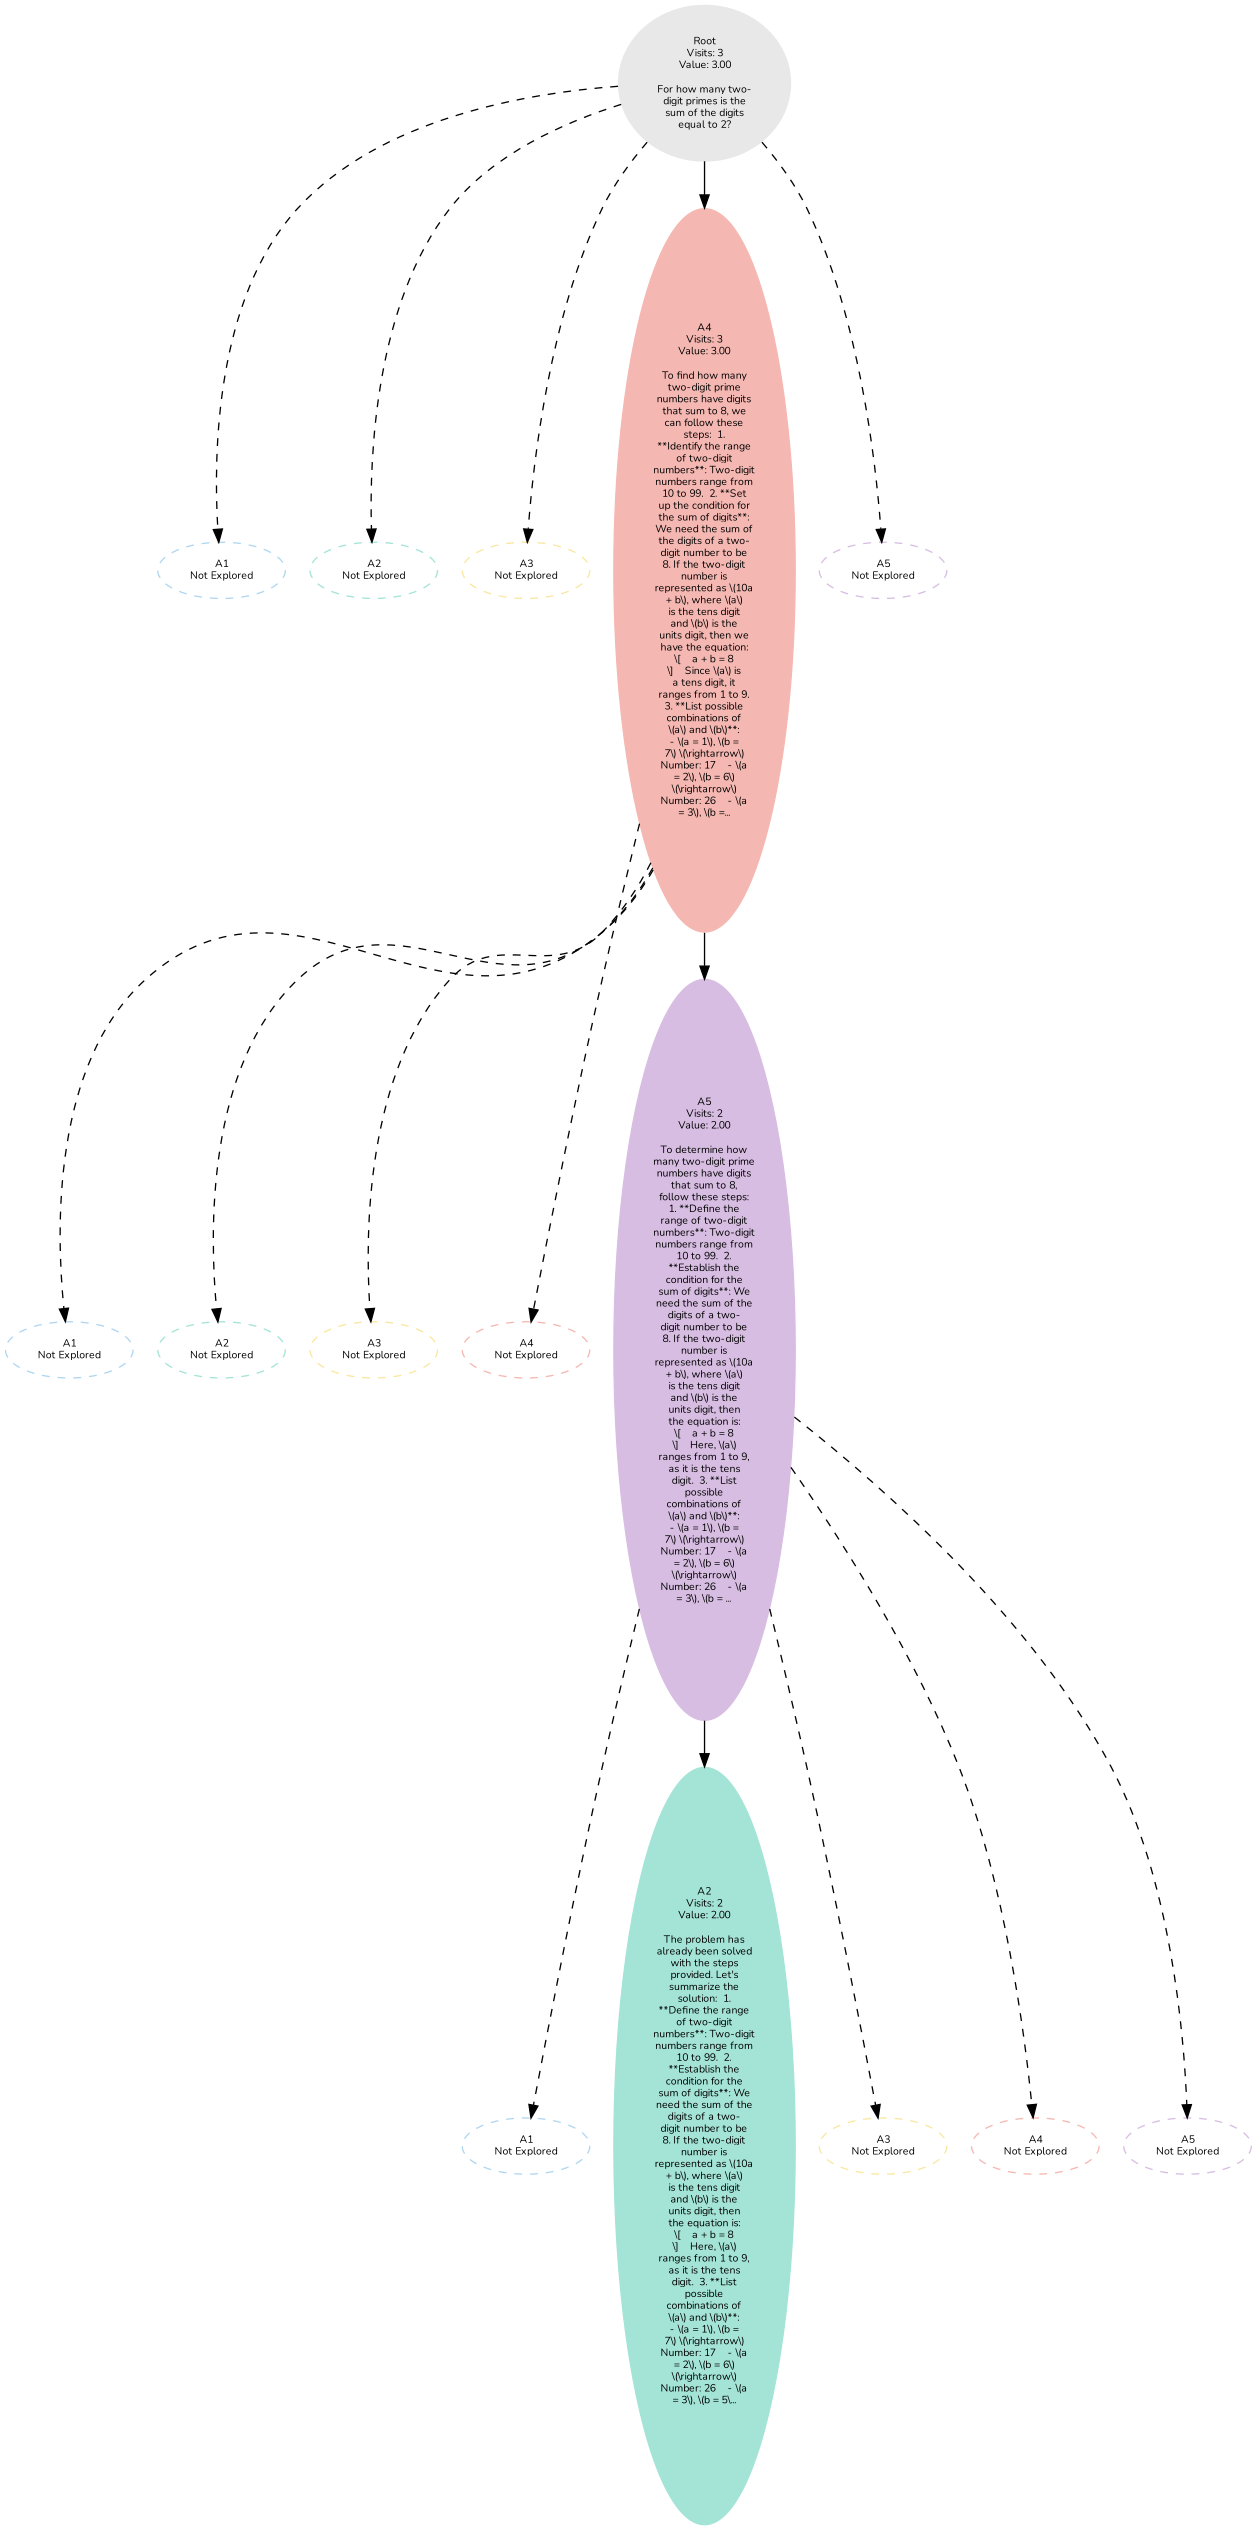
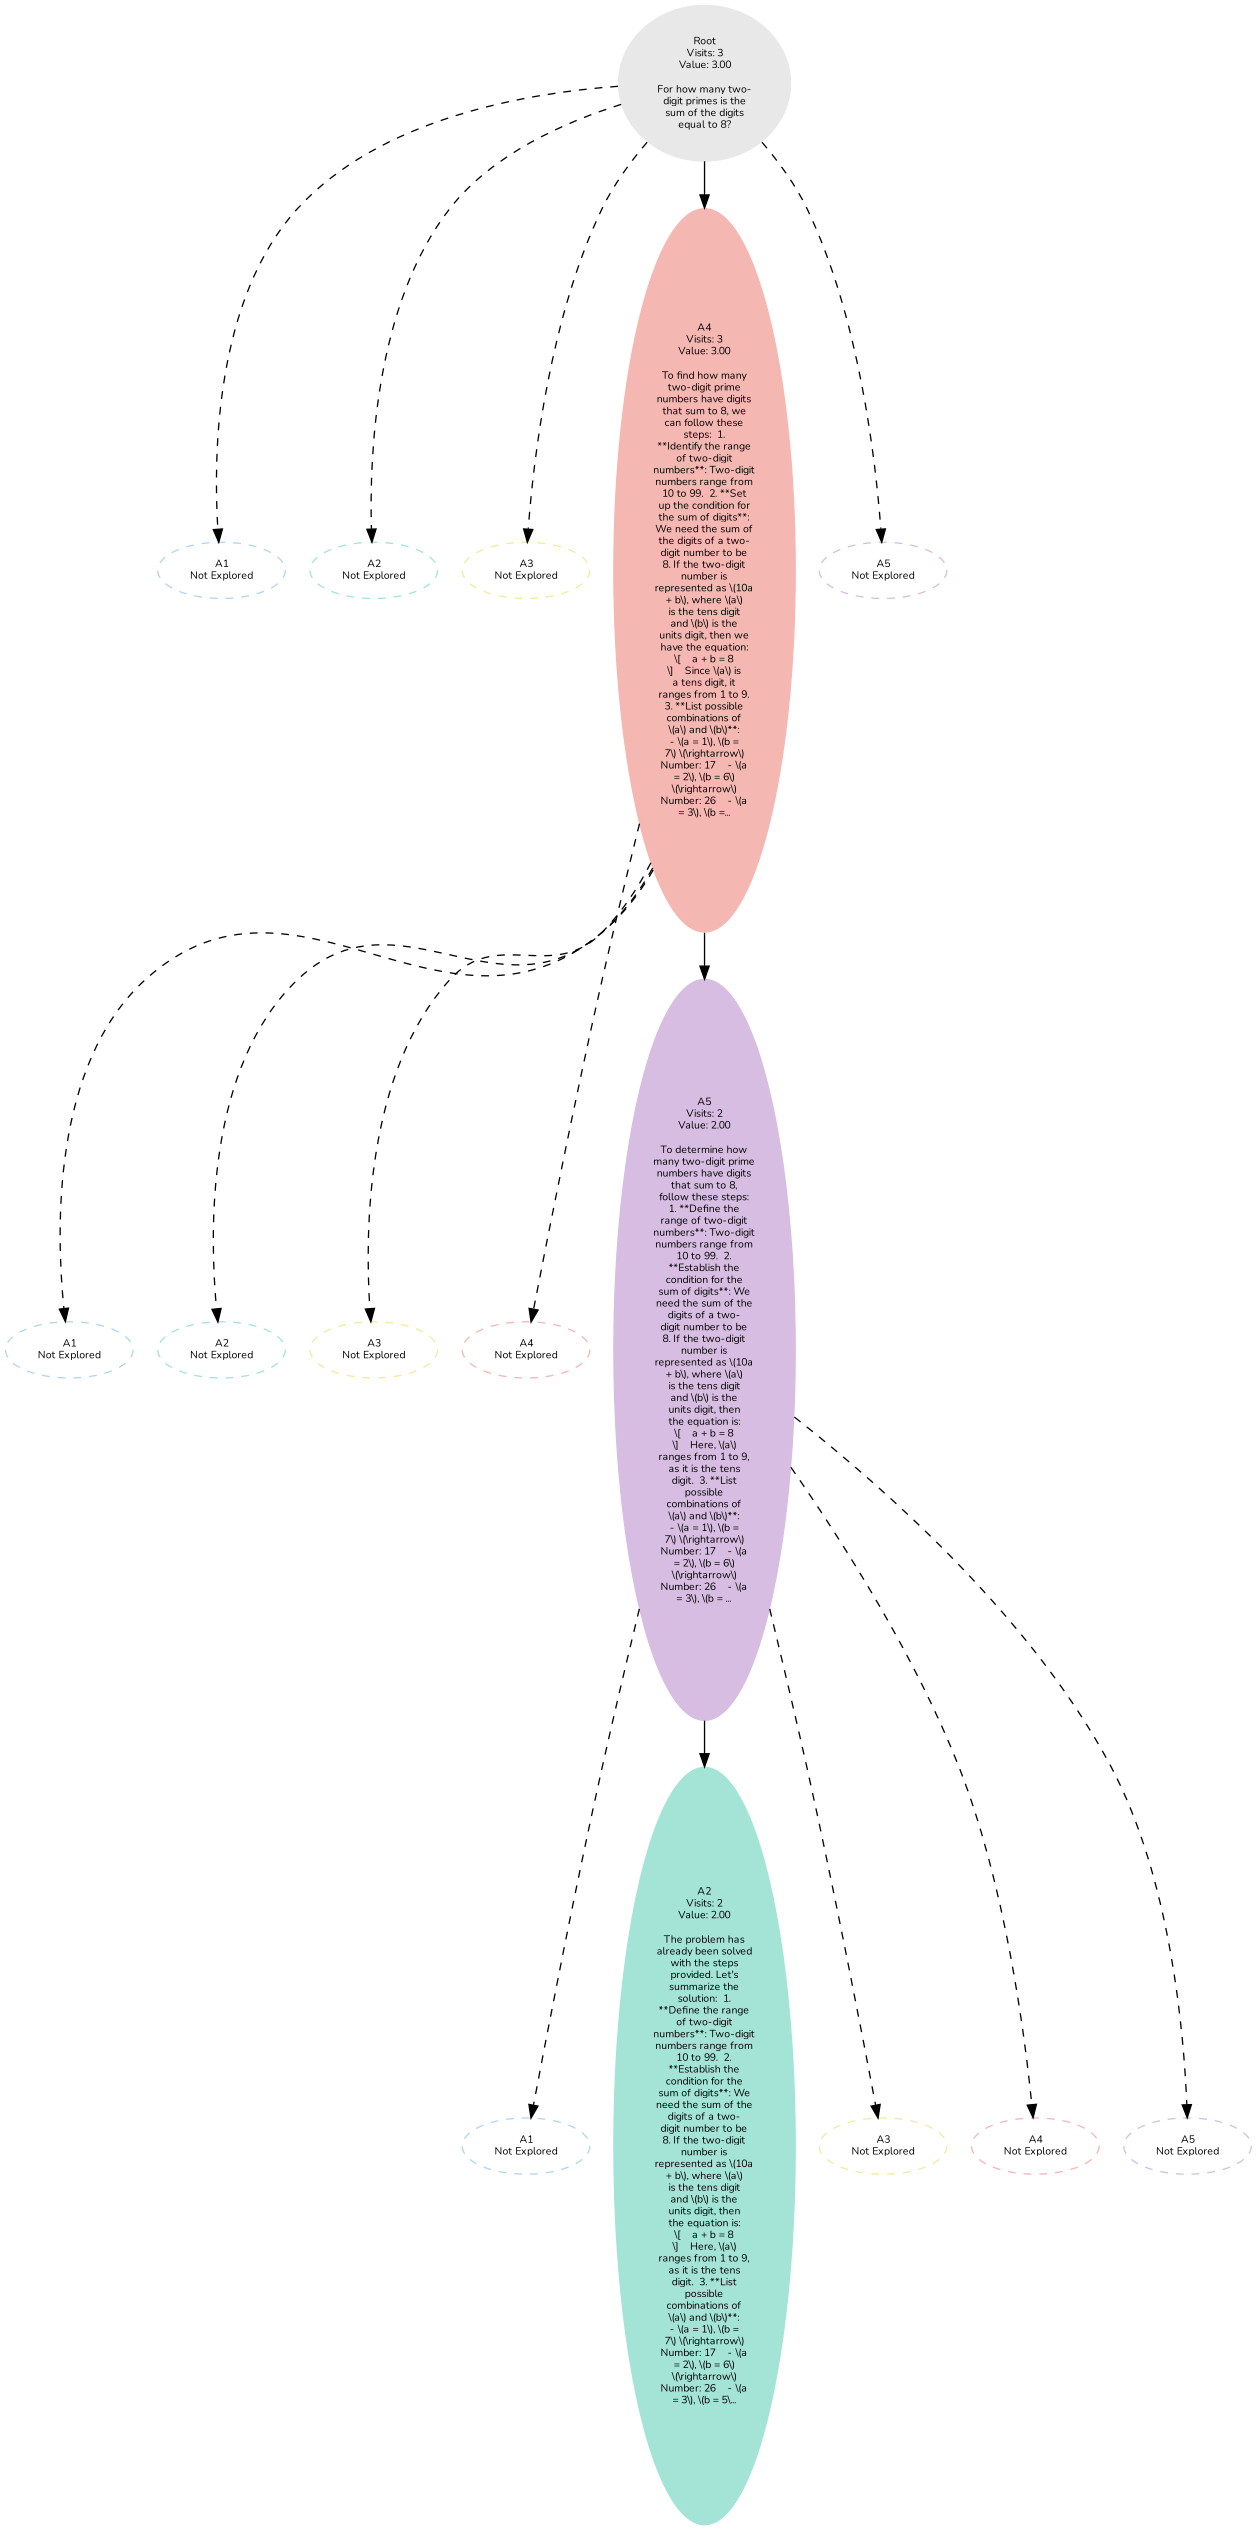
node "Root": text "equal to 2?" -> "equal to 8?"
